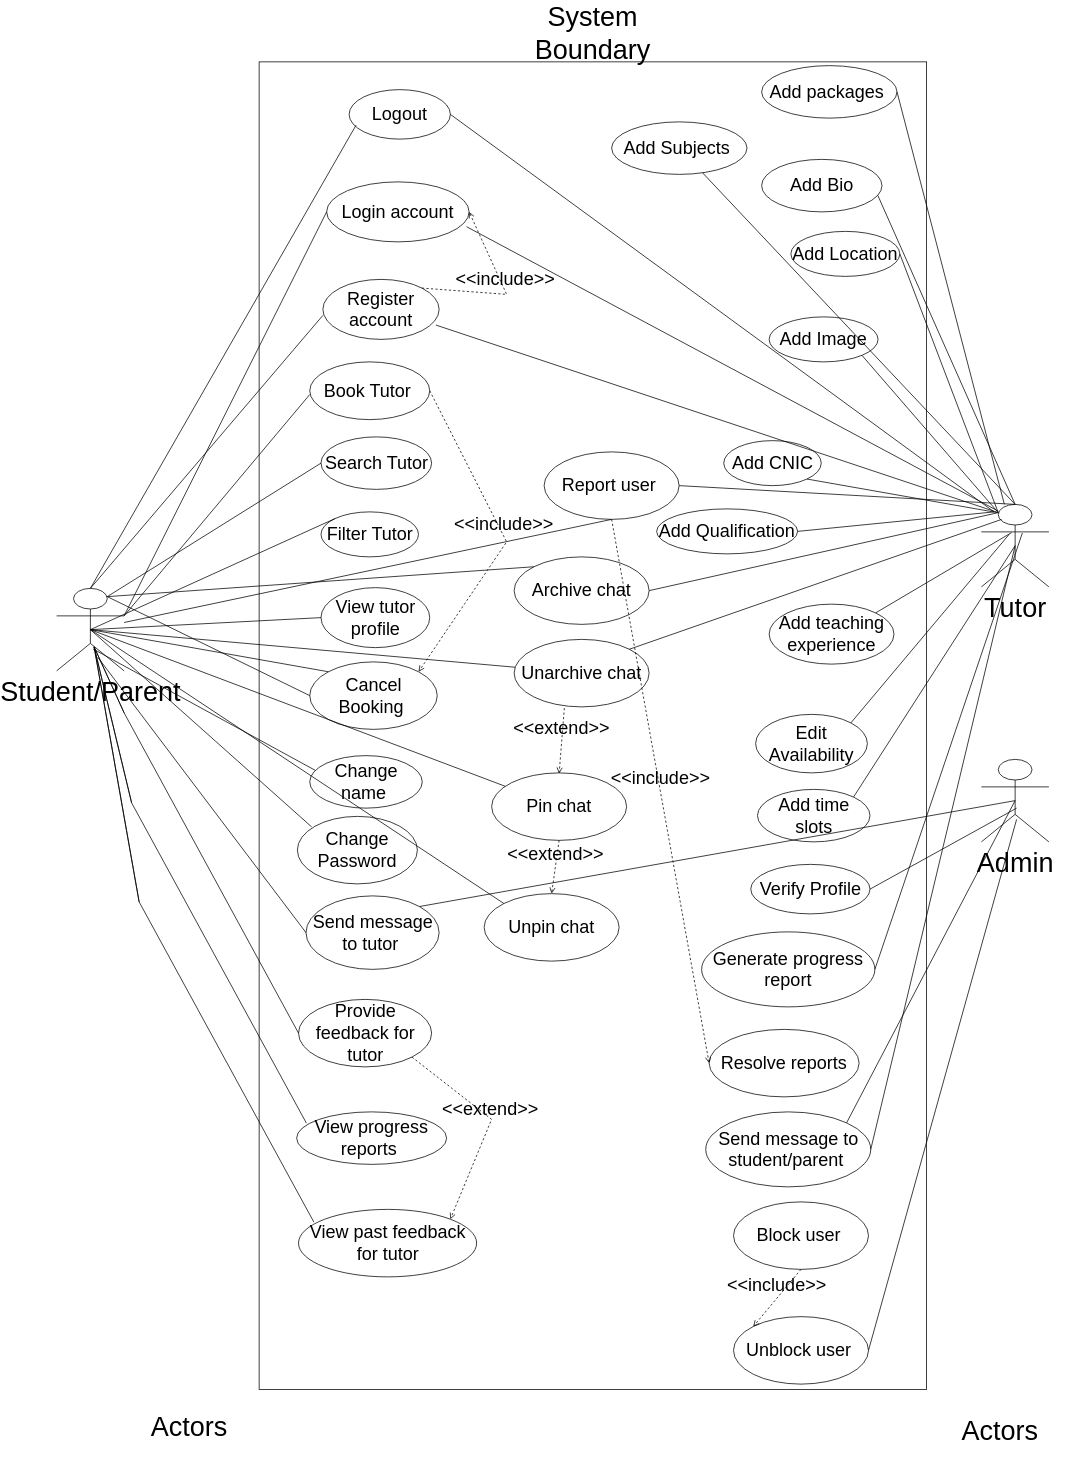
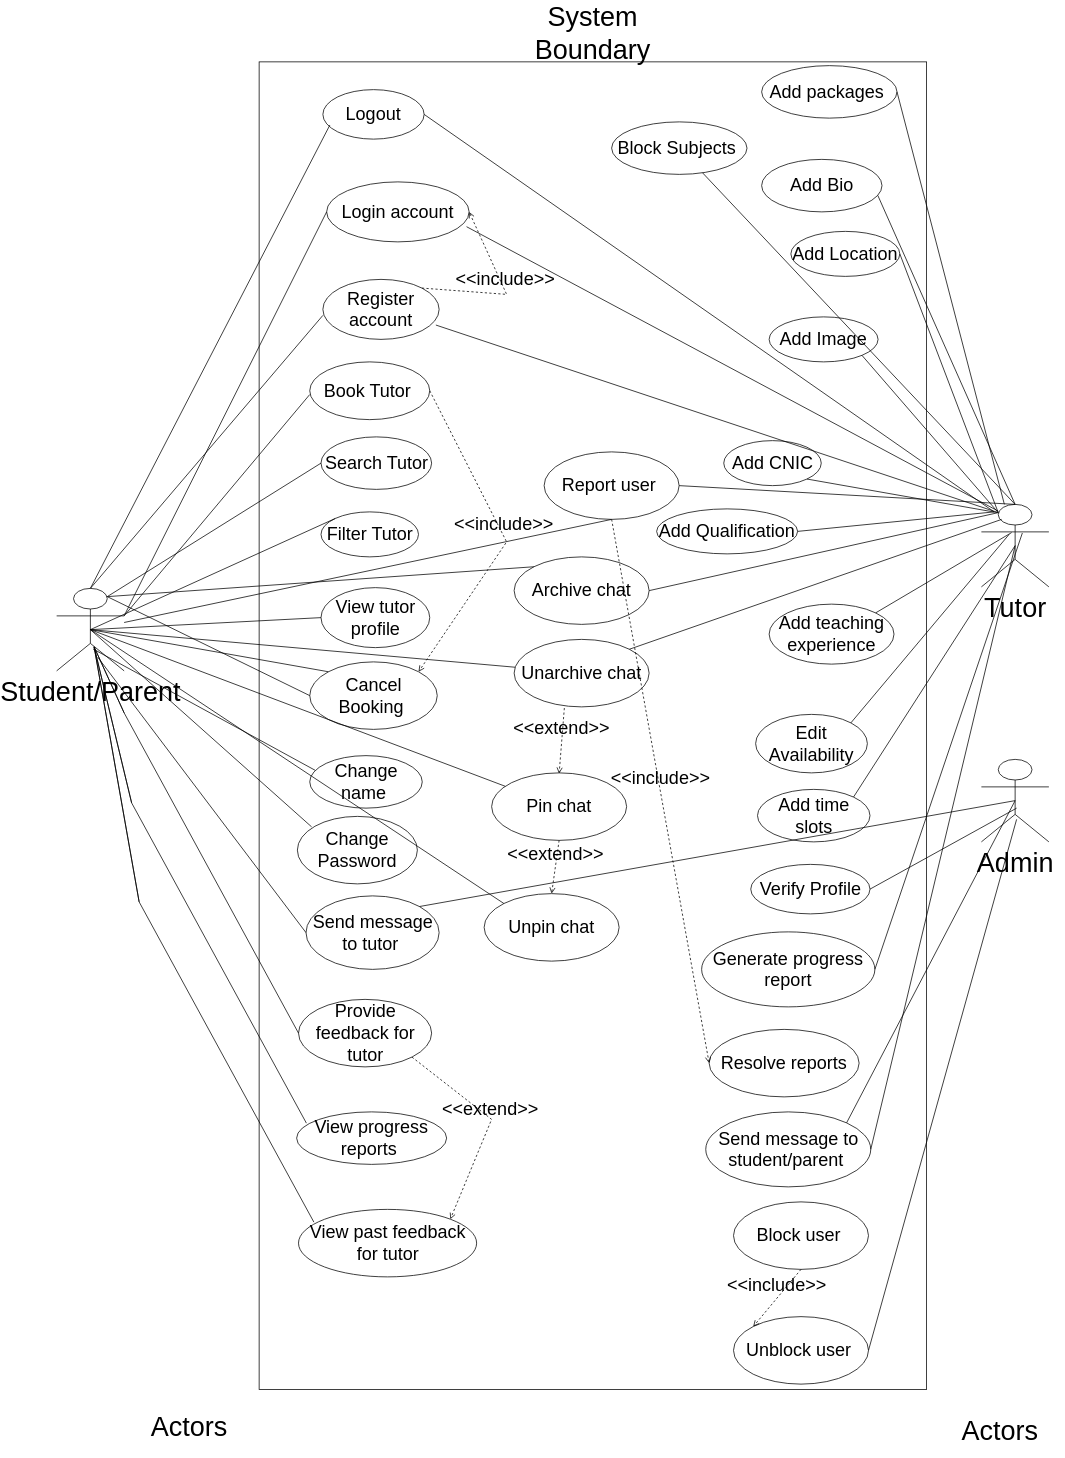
node "Logout": moved (400, 114) -> (374, 114)
node "Add Subjects": label "Add Subjects" -> "Block Subjects"
